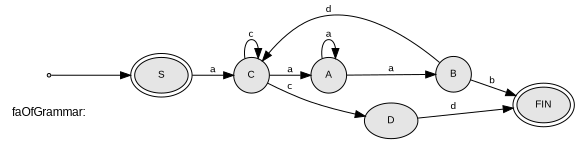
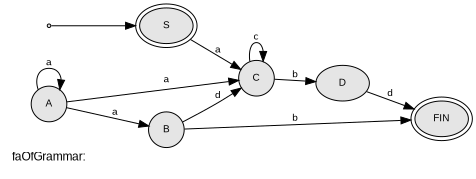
edge "C" -> "A": reversed
edge "C" -> "D": label "c" -> "b"
